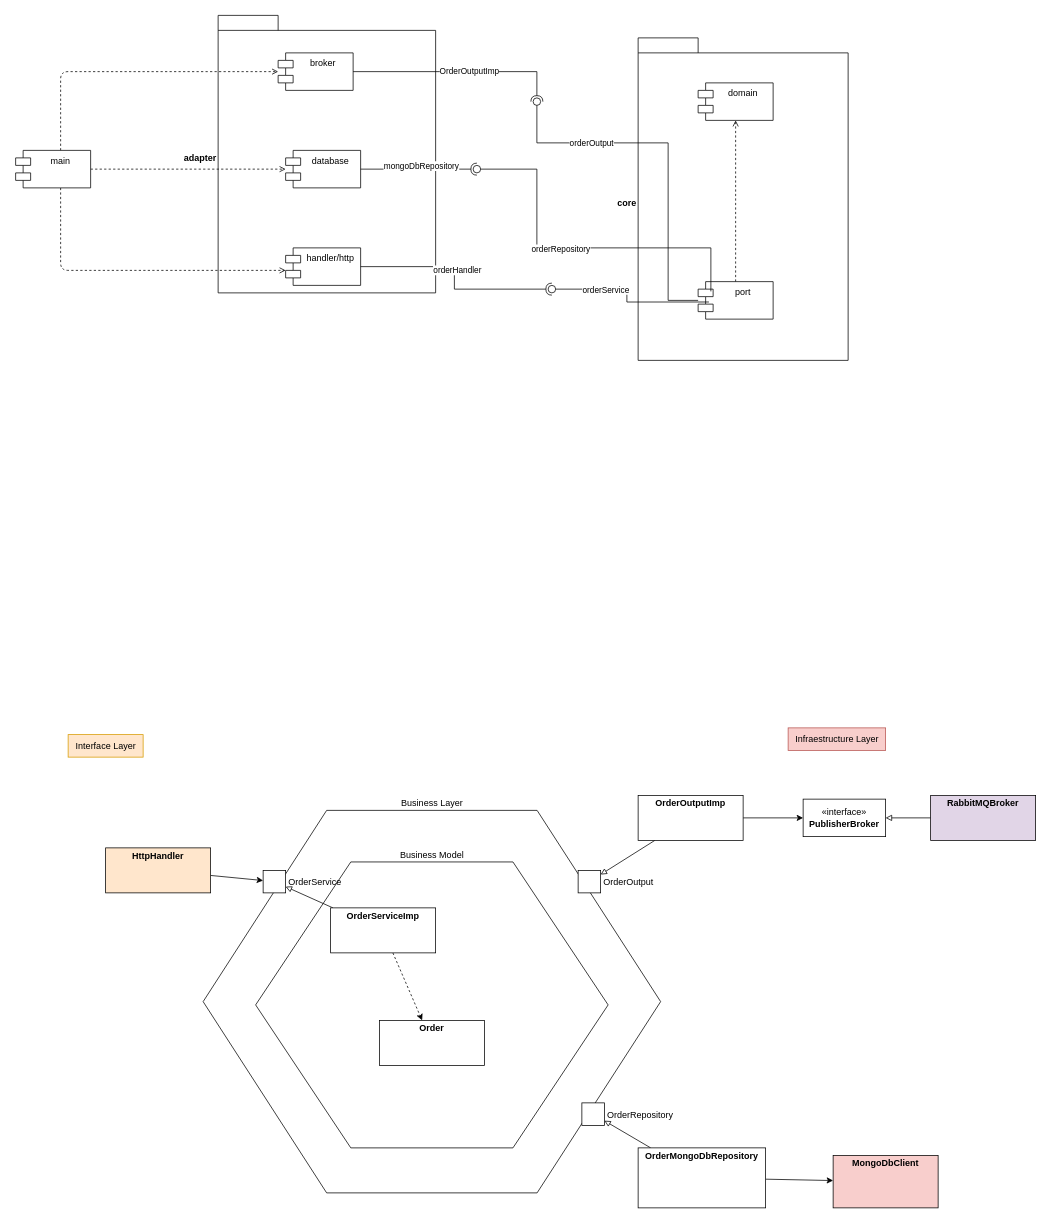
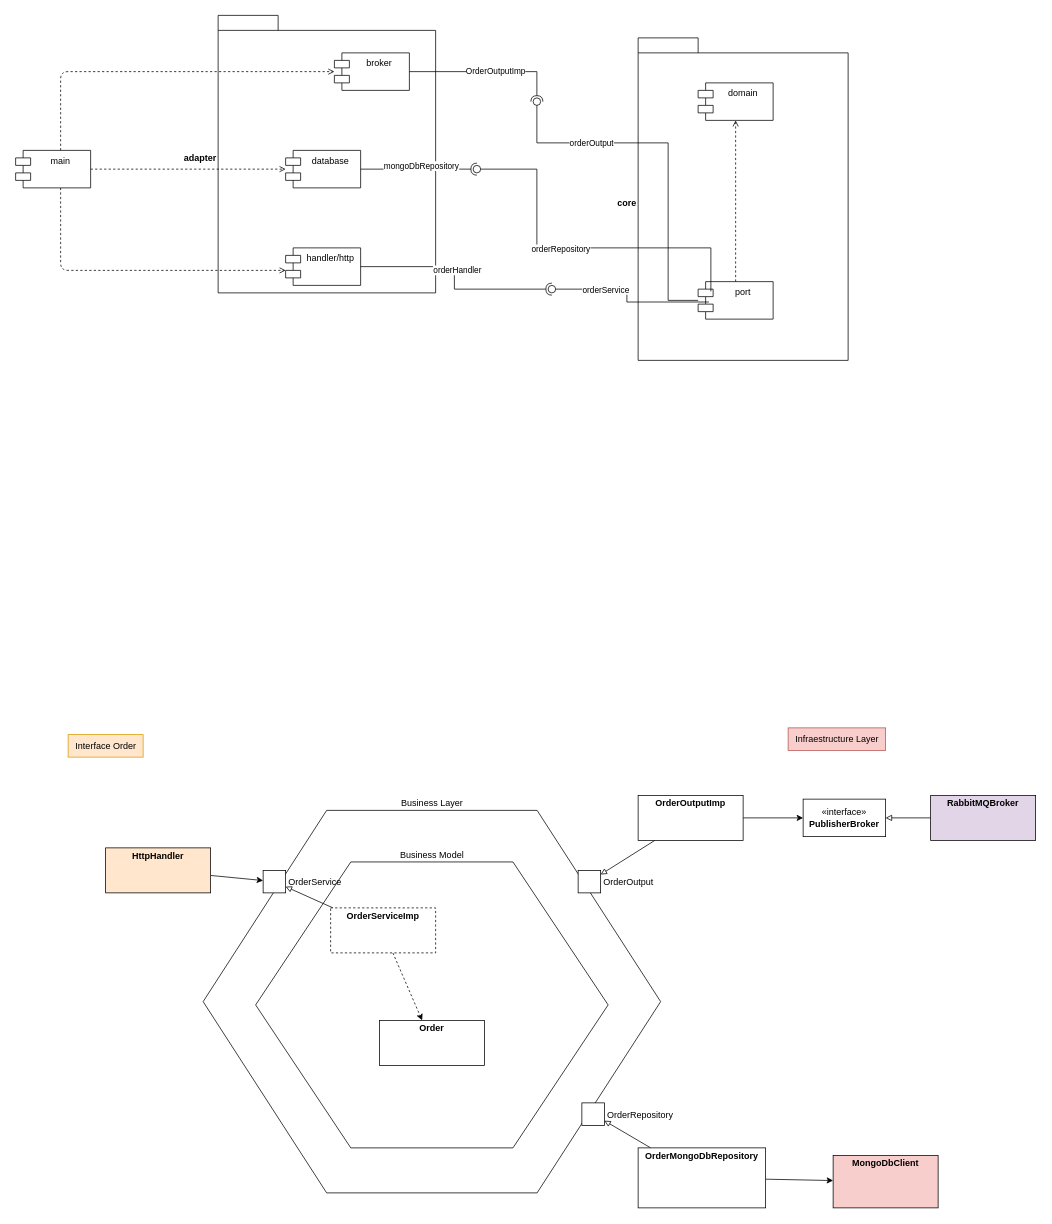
node "broker": moved (315, 72) -> (372, 72)
node "Interface Layer": label "Interface Layer" -> "Interface Order"
node "OrderServiceImp": style solid -> dashed
